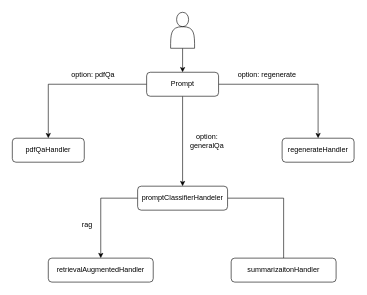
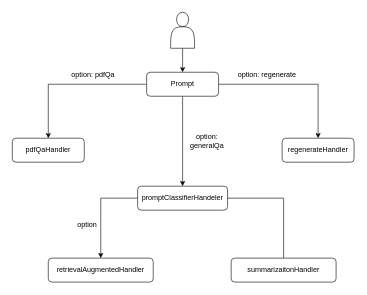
node "rag": label "rag" -> "option"
